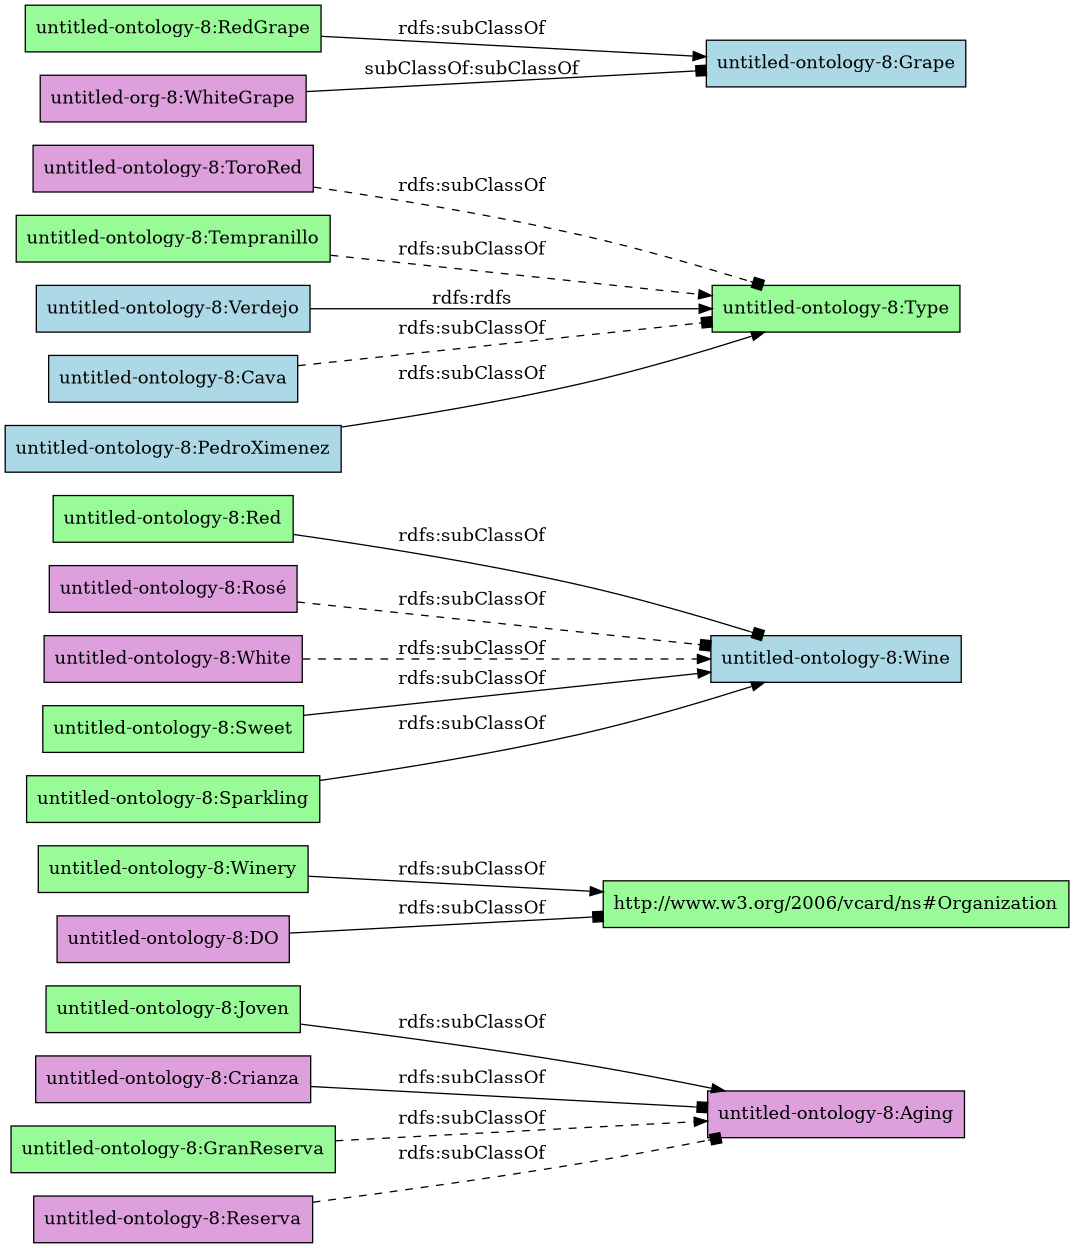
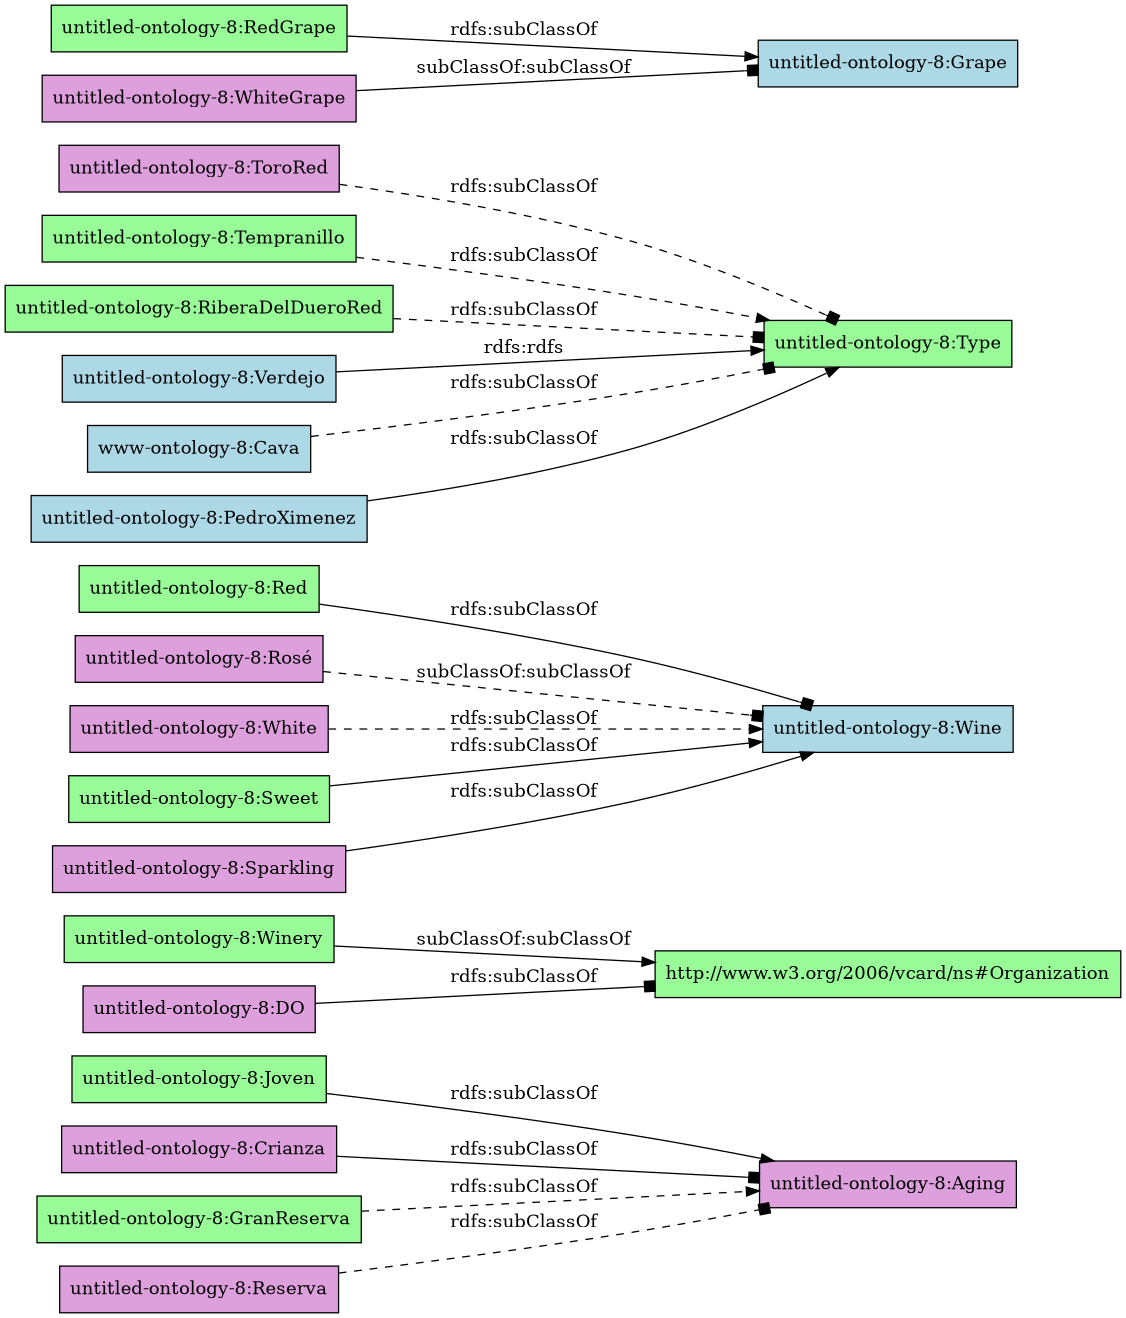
node "untitled-org-8:WhiteGrape": label "untitled-org-8:WhiteGrape" -> "untitled-ontology-8:WhiteGrape"
node "untitled-ontology-8:RiberaDelDueroRed": added
node "untitled-ontology-8:Cava": label "untitled-ontology-8:Cava" -> "www-ontology-8:Cava"
edge "untitled-ontology-8:Rosé" -> "untitled-ontology-8:Wine": label "rdfs:subClassOf" -> "subClassOf:subClassOf"
node "untitled-ontology-8:Sparkling": fillcolor palegreen -> plum
edge "untitled-ontology-8:Winery" -> "http://www.w3.org/2006/vcard/ns#Organization": label "rdfs:subClassOf" -> "subClassOf:subClassOf"
